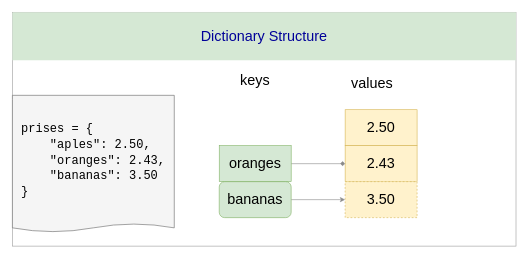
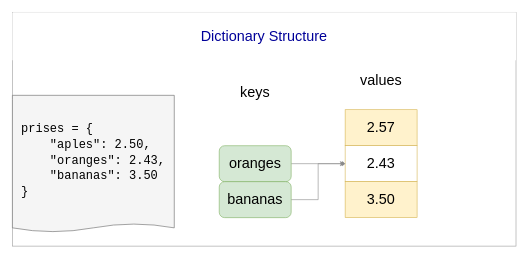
node "Dictionary Structure": fillcolor #d5e8d4 -> #ffffff
node "keys": moved (255, 80) -> (255, 92)
node "values": moved (372, 83) -> (381, 80)
node "2.50": label "2.50" -> "2.57"
node "oranges": shape rectangle -> rounded rectangle
node "2.43": fillcolor #fff2cc -> #ffffff
edge "bananas" -> "3.50": now "bananas" -> "2.43"
node "3.50": style dashed -> solid
